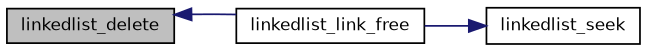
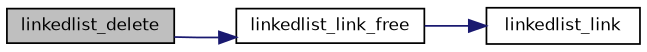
edge "linkedlist_link_free" -> "linkedlist_delete": reversed
node "linkedlist_seek": label "linkedlist_seek" -> "linkedlist_link"
